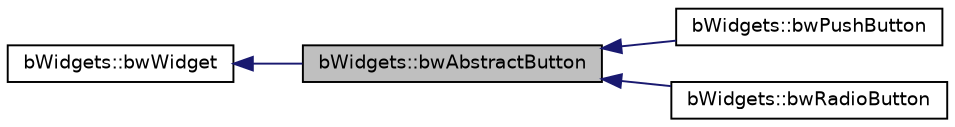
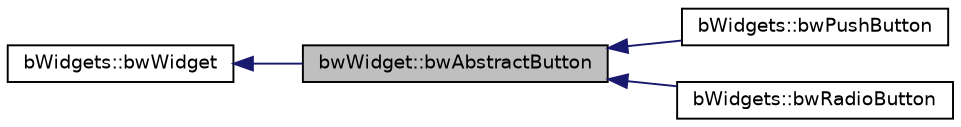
node "bWidgets::bwAbstractButton": label "bWidgets::bwAbstractButton" -> "bwWidget::bwAbstractButton"
